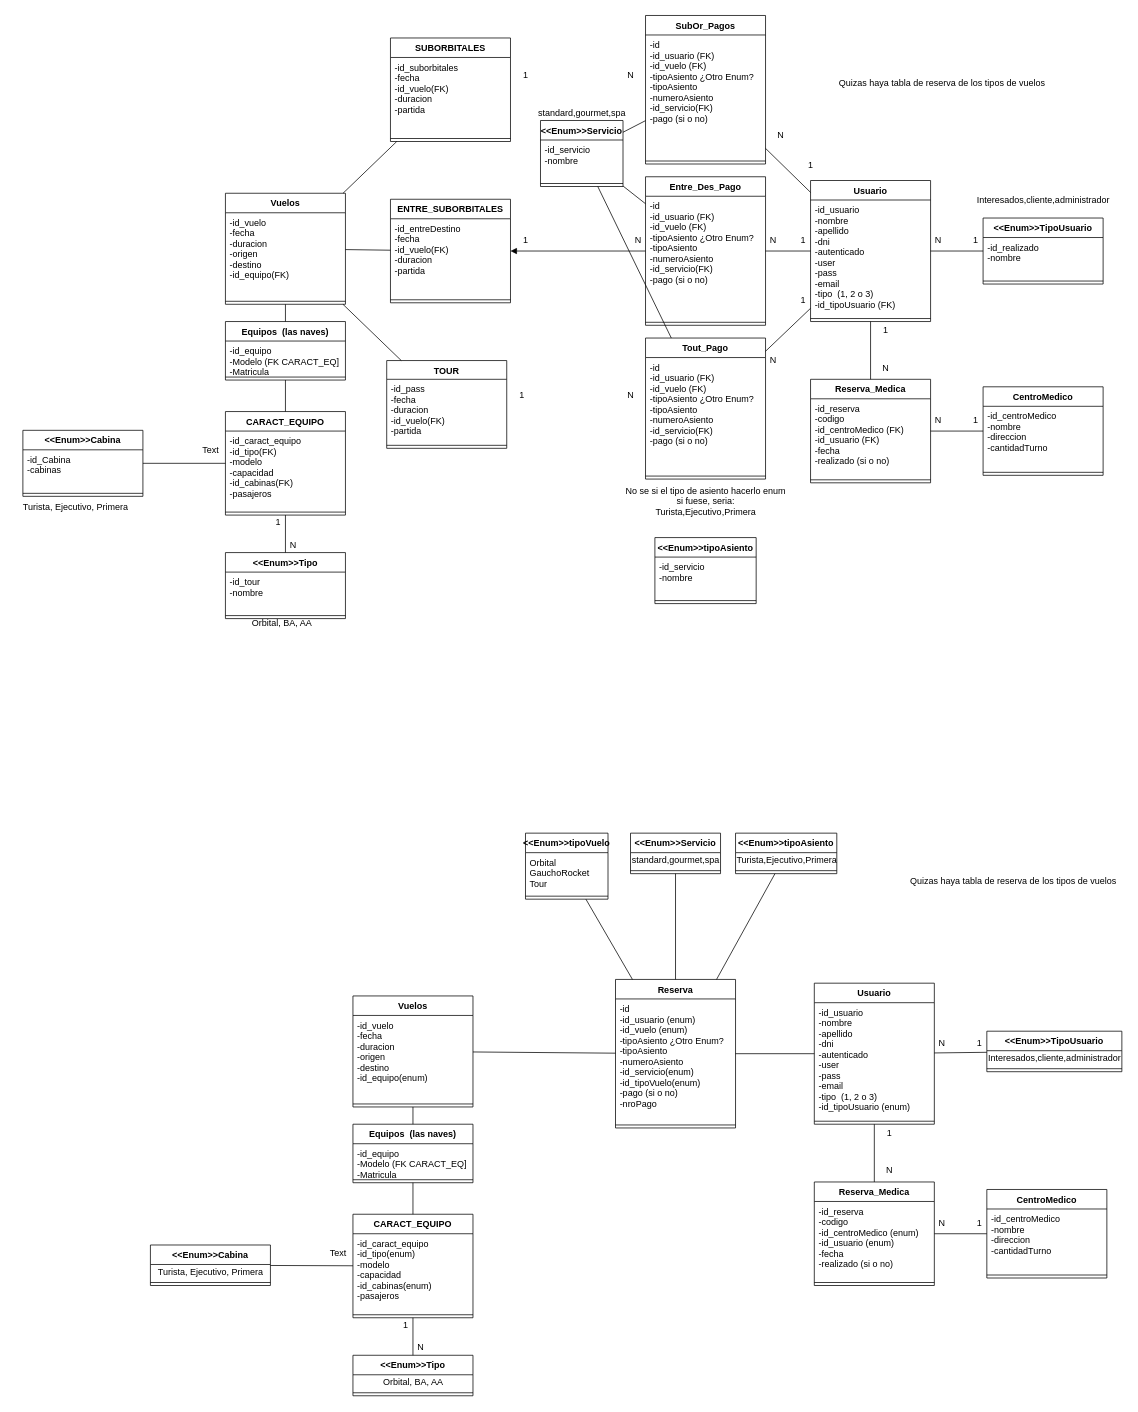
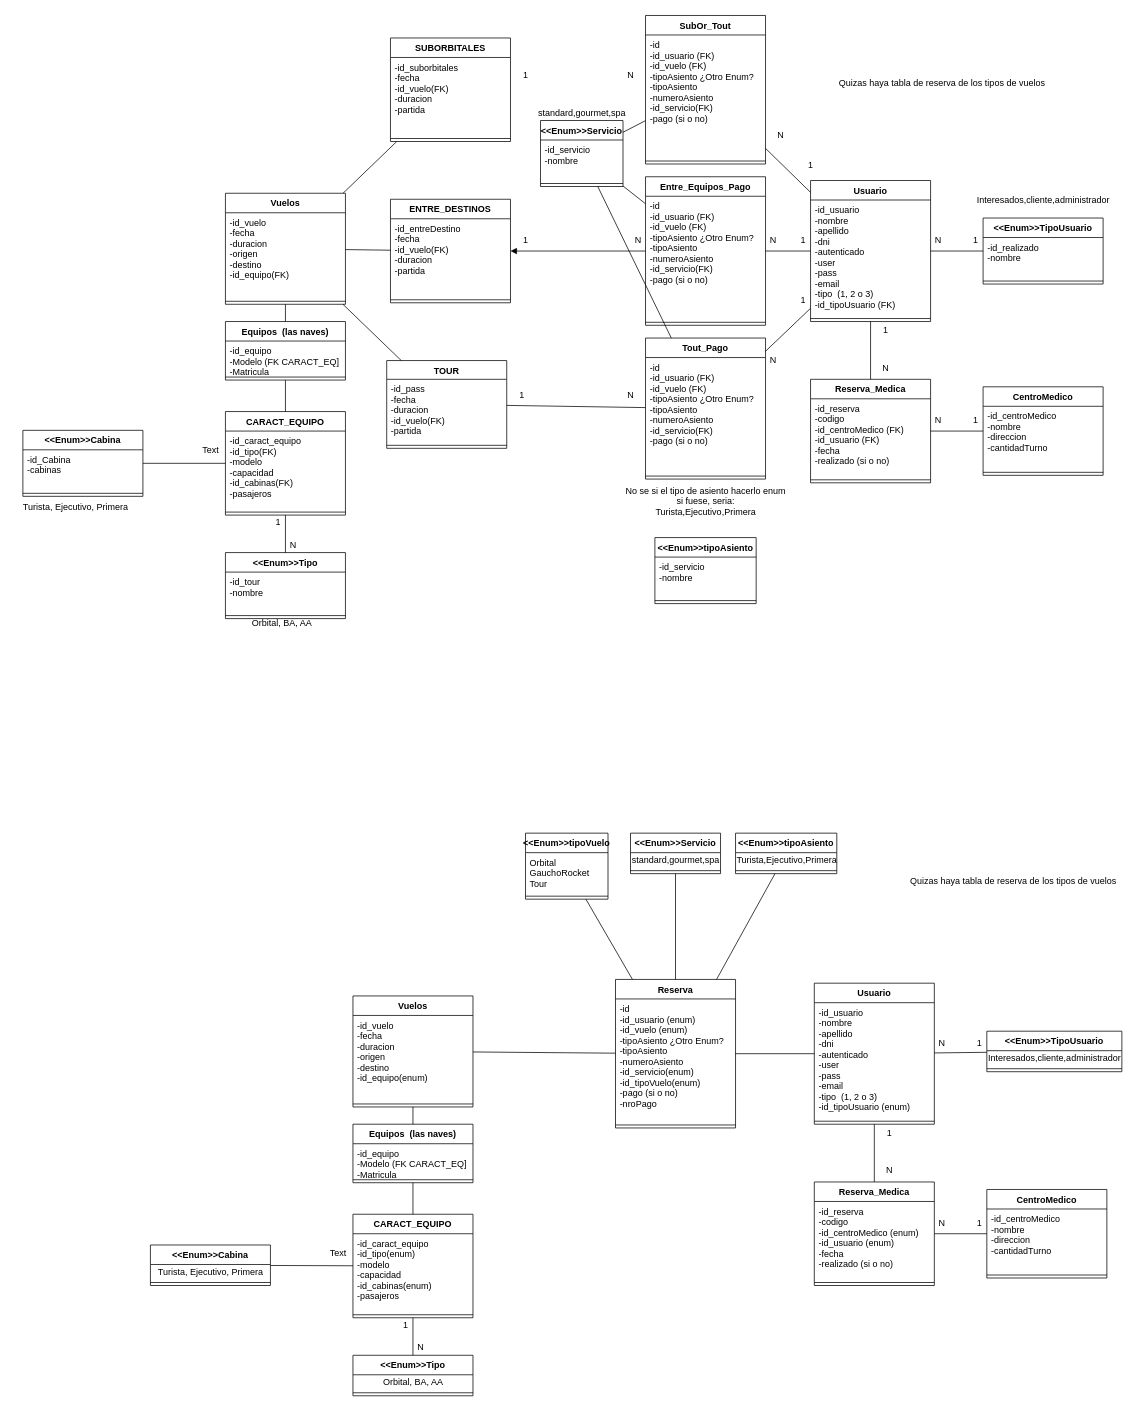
node "SubOr_Pagos": label "SubOr_Pagos" -> "SubOr_Tout"
node "Entre_Des_Pago": label "Entre_Des_Pago" -> "Entre_Equipos_Pago"
node "ENTRE_SUBORBITALES": label "ENTRE_SUBORBITALES" -> "ENTRE_DESTINOS"
edge "TOUR" -- "Tout_Pago": added
